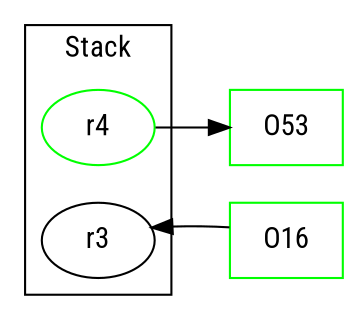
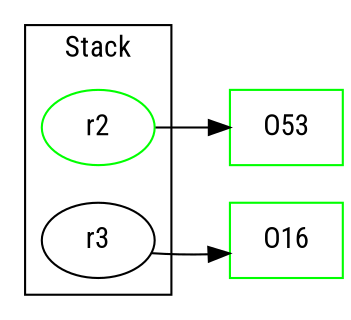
node "r4": label "r4" -> "r2"
edge "O16" -> "r3": reversed
